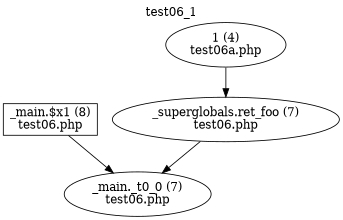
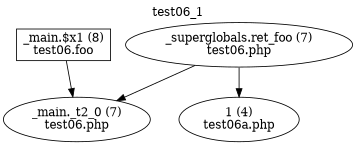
edge "1 (4) test06a.php" -> "_superglobals.ret_foo (7) test06.php": reversed
node "_main.$x1 (8) test06.php": label "_main.$x1 (8) test06.php" -> "_main.$x1 (8) test06.foo"
node "_main._t0_0 (7) test06.php": label "_main._t0_0 (7) test06.php" -> "_main._t2_0 (7) test06.php"
